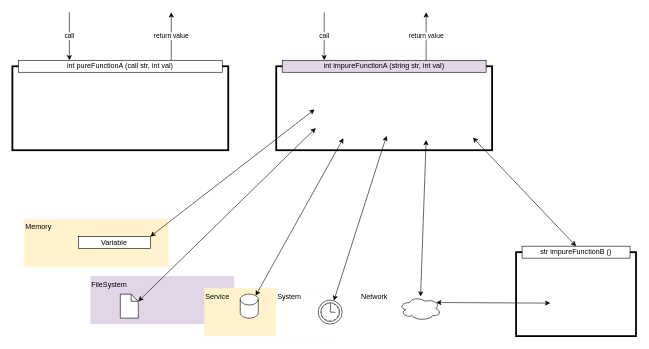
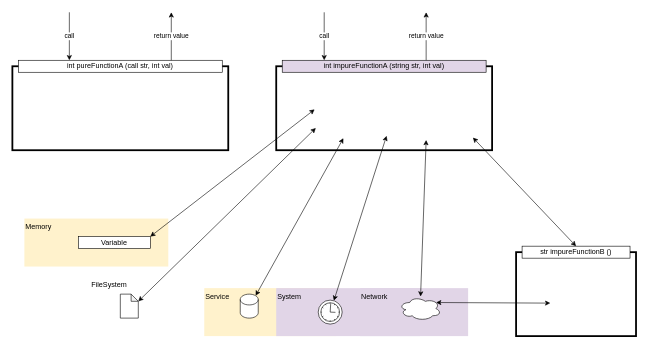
node "Network": fillcolor #ffffff -> #e1d5e7
node "FileSystem": fillcolor #e1d5e7 -> #ffffff
node "System": fillcolor #ffffff -> #e1d5e7
